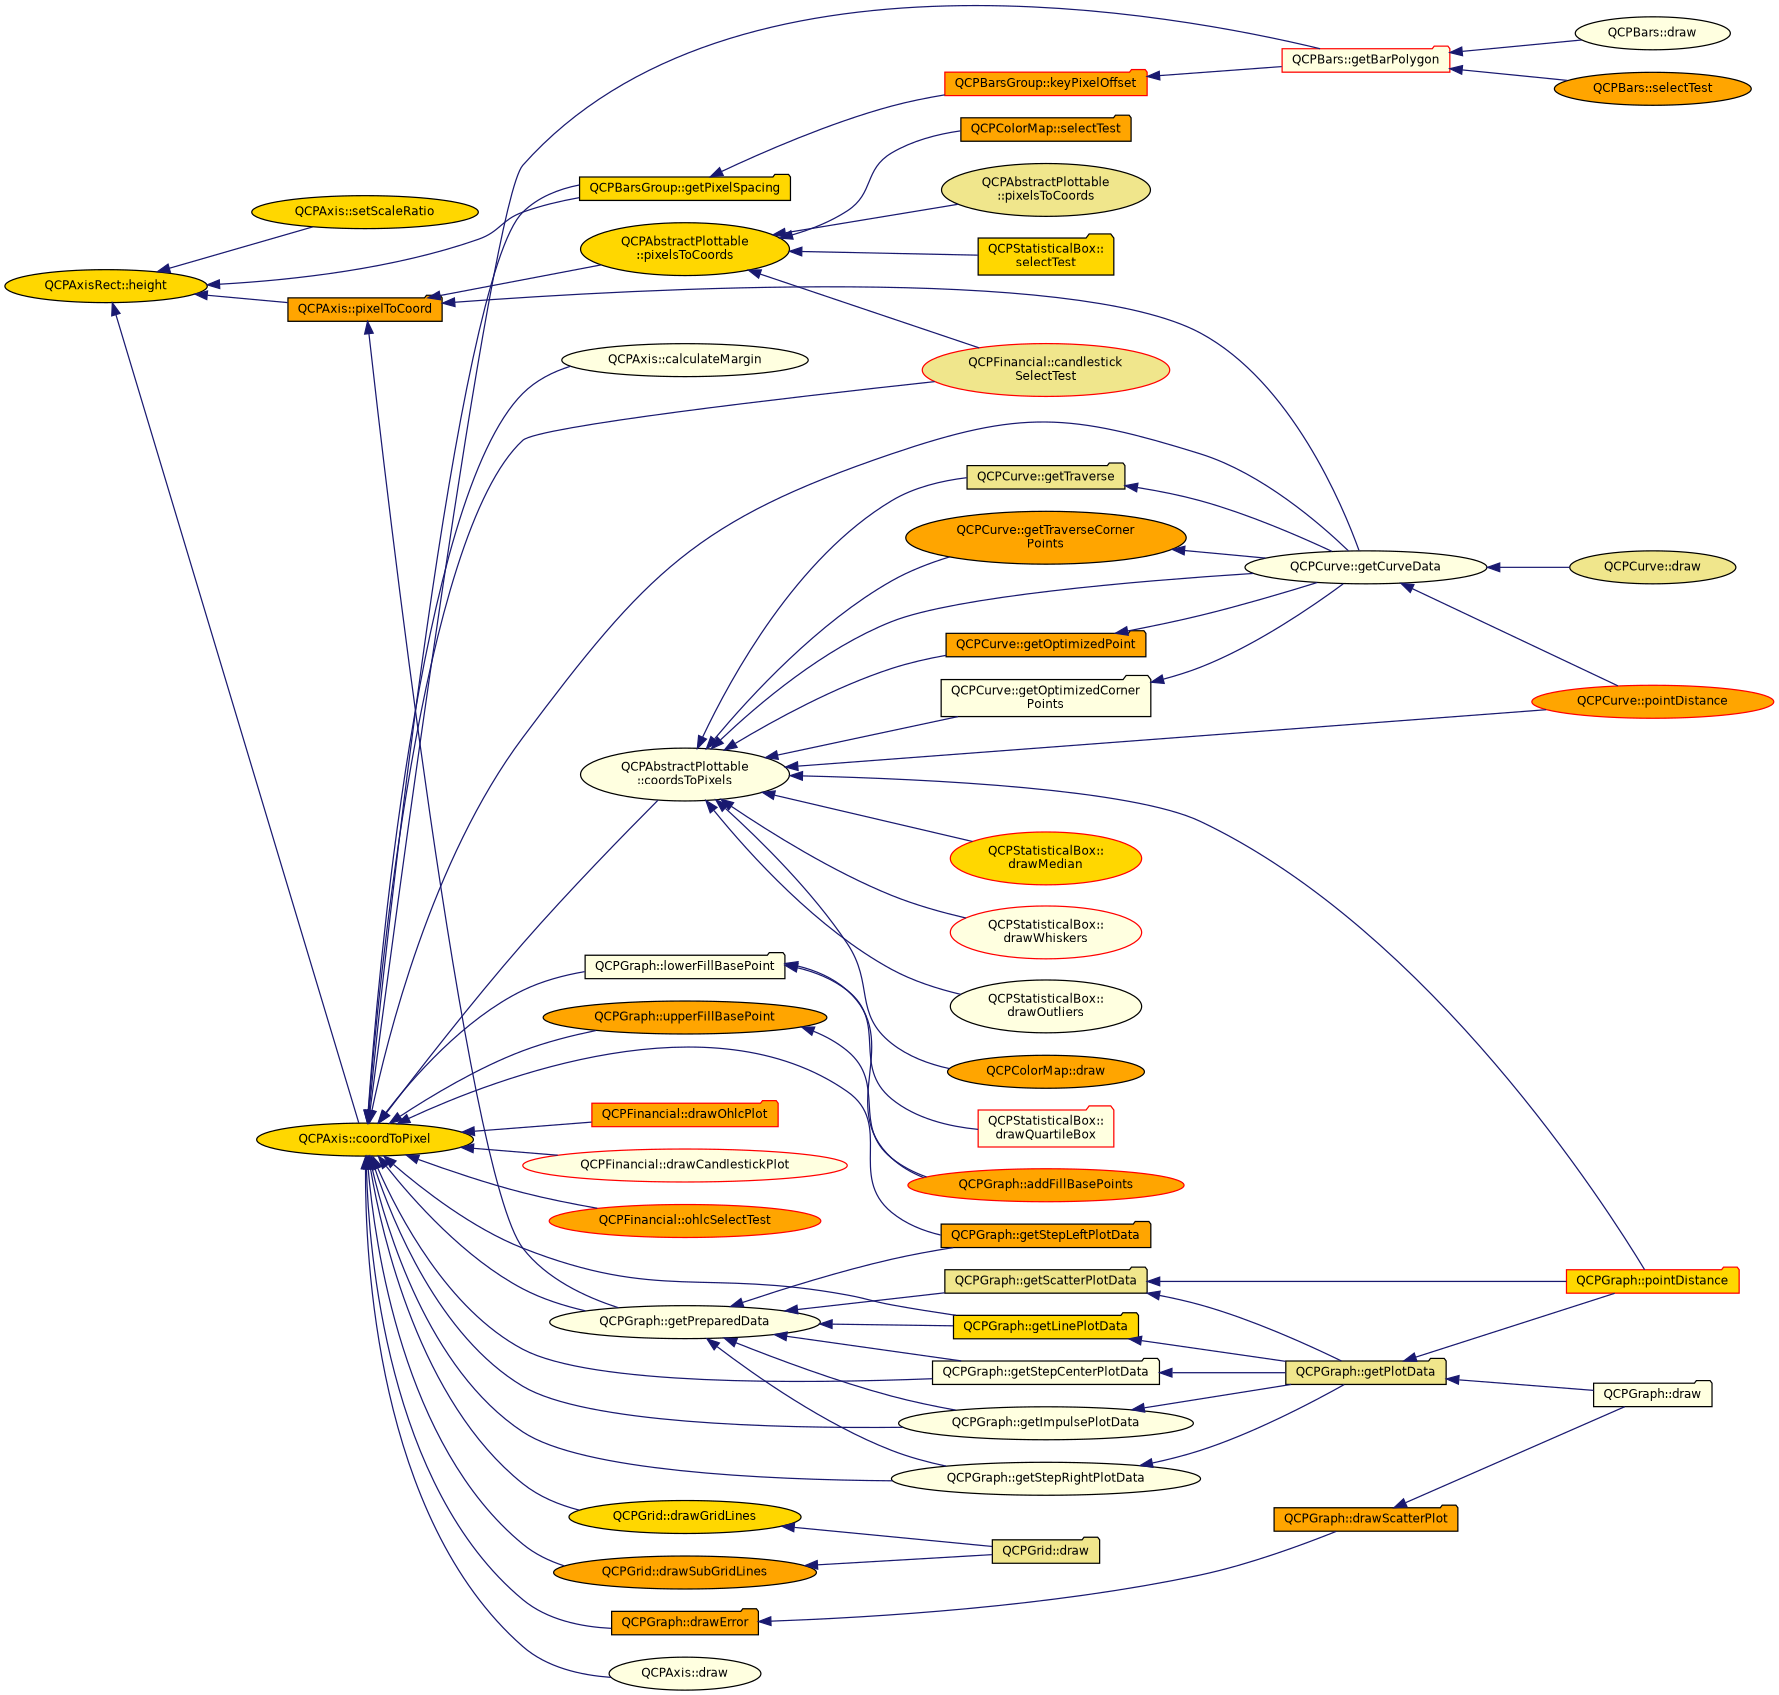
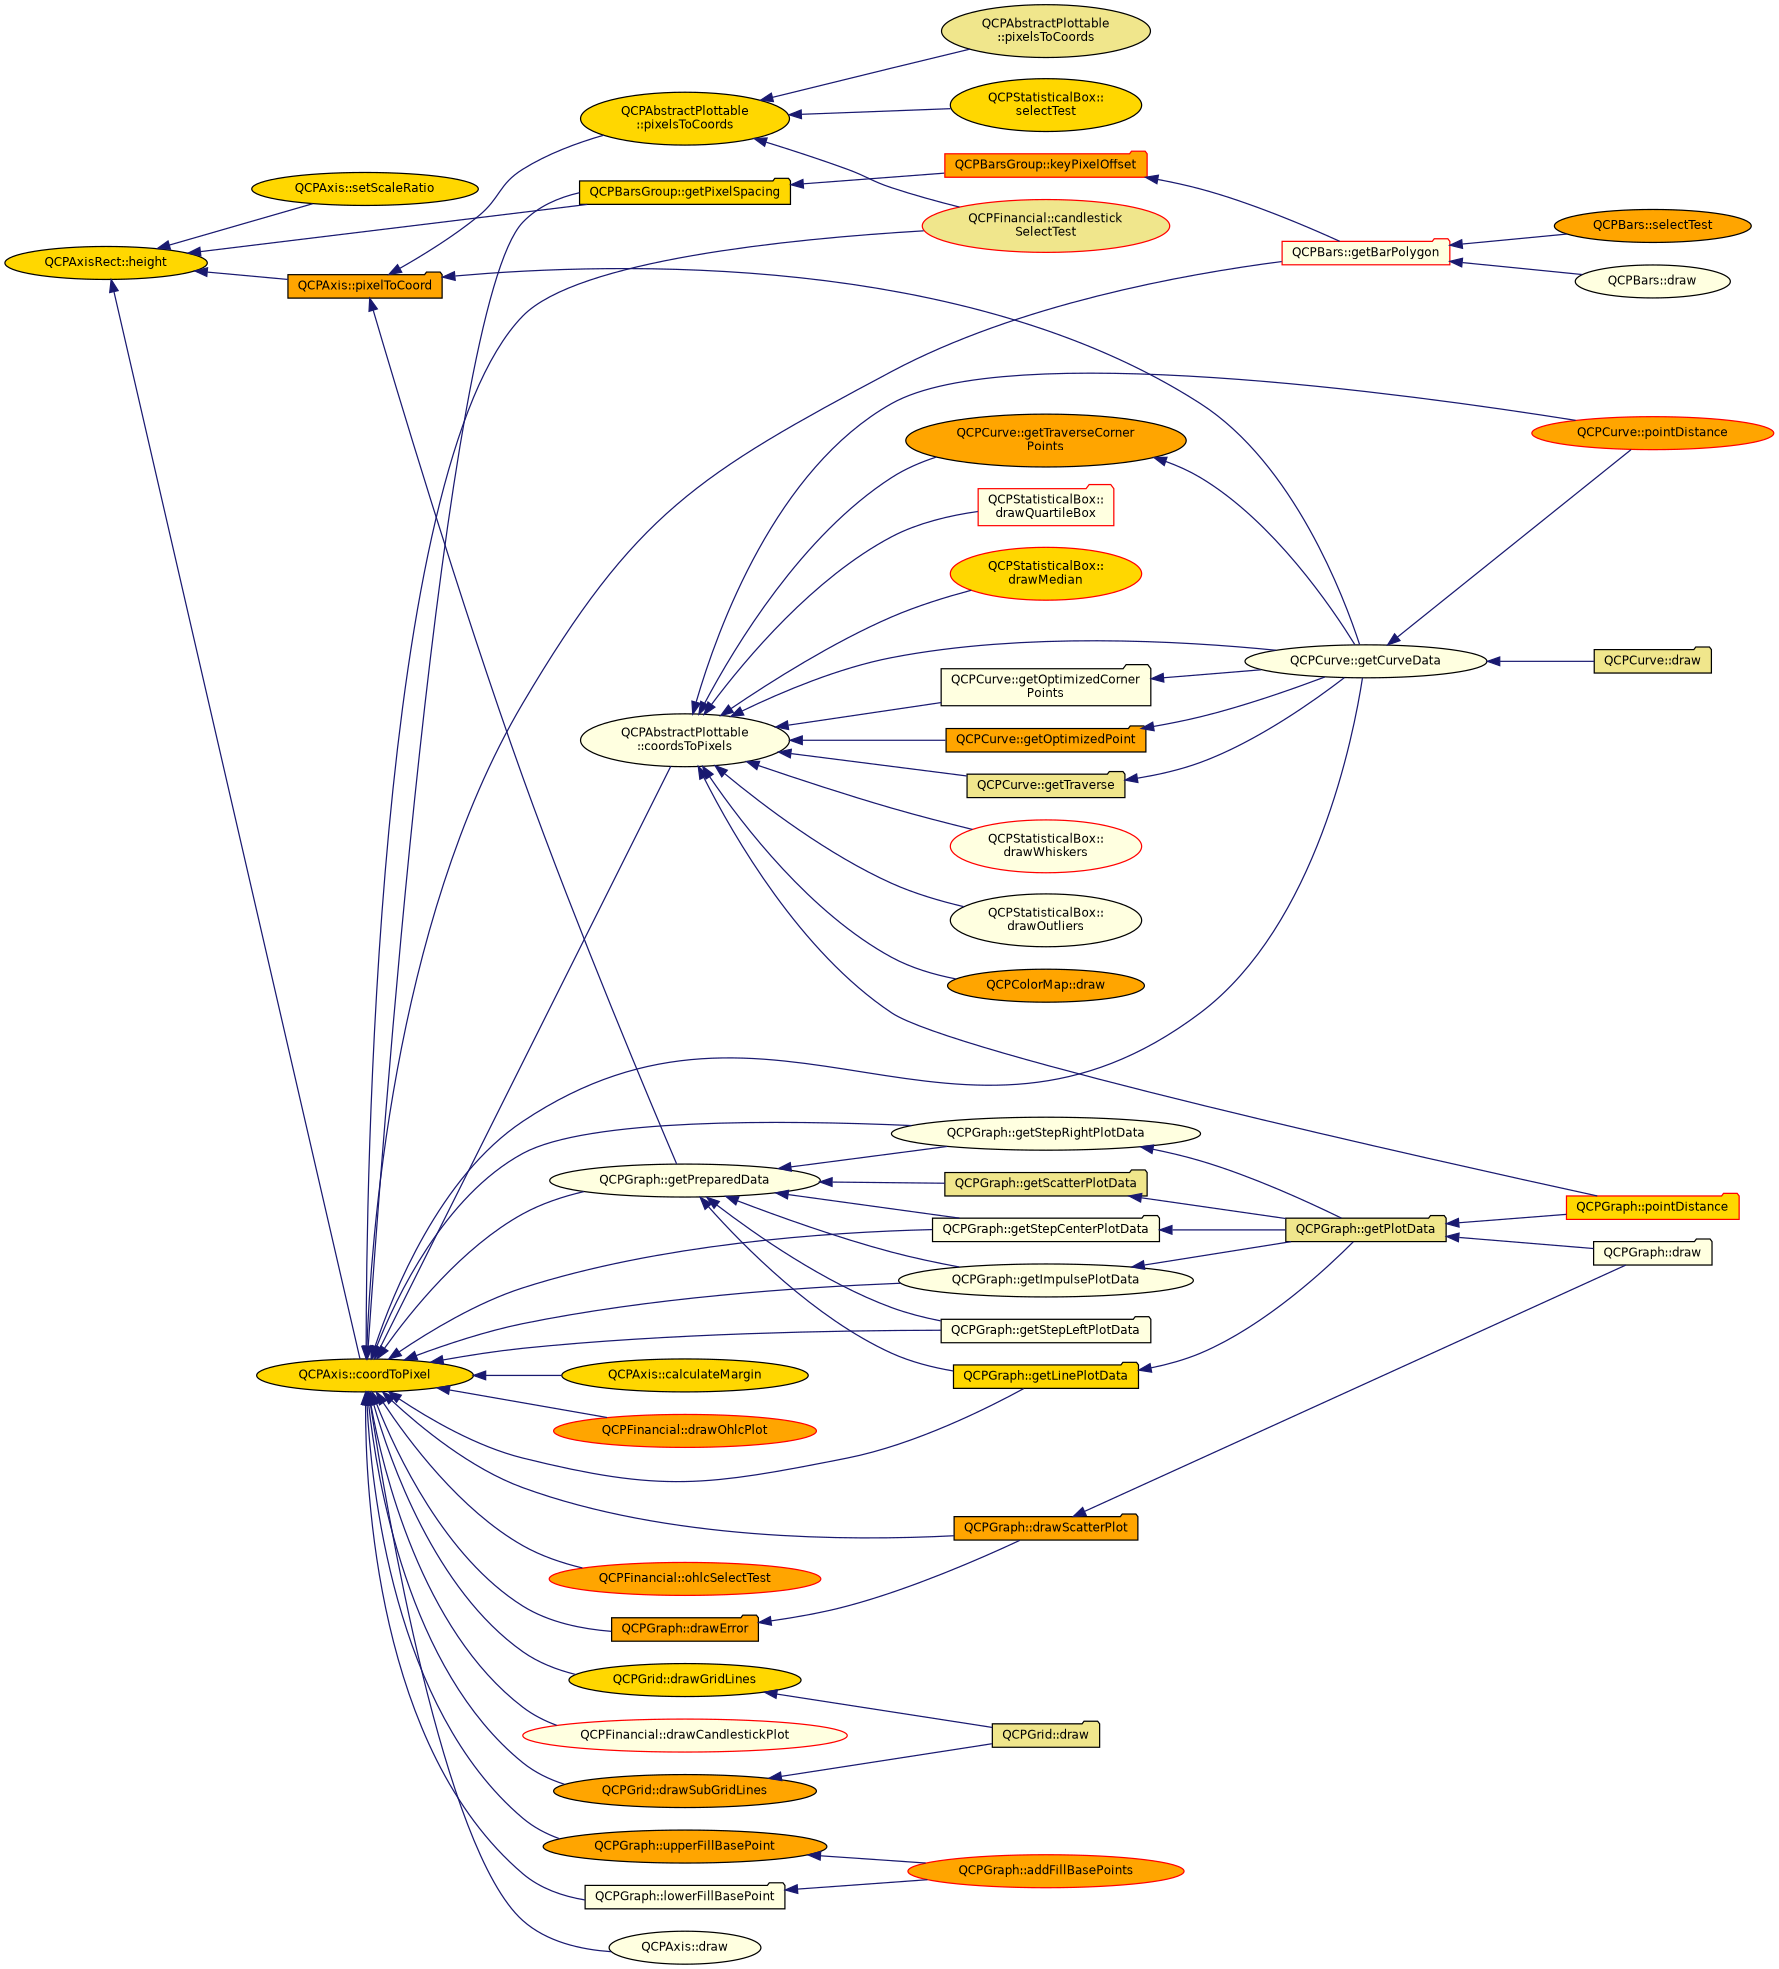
node "QCPColorMap::selectTest": removed
node "QCPStatisticalBox:: selectTest": shape folder -> ellipse
node "QCPAxis::calculateMargin": fillcolor lightyellow -> gold
node "QCPCurve::draw": shape ellipse -> folder
edge "QCPStatisticalBox:: drawQuartileBox" -> "QCPGraph::lowerFillBasePoint": now "QCPStatisticalBox:: drawQuartileBox" -> "QCPAbstractPlottable ::coordsToPixels"
node "QCPFinancial::drawOhlcPlot": shape folder -> ellipse
node "QCPGraph::getStepLeftPlotData": fillcolor orange -> lightyellow
edge "QCPGraph::pointDistance" -> "QCPGraph::getScatterPlotData": removed
edge "QCPGraph::drawScatterPlot" -> "QCPAxis::coordToPixel": added
